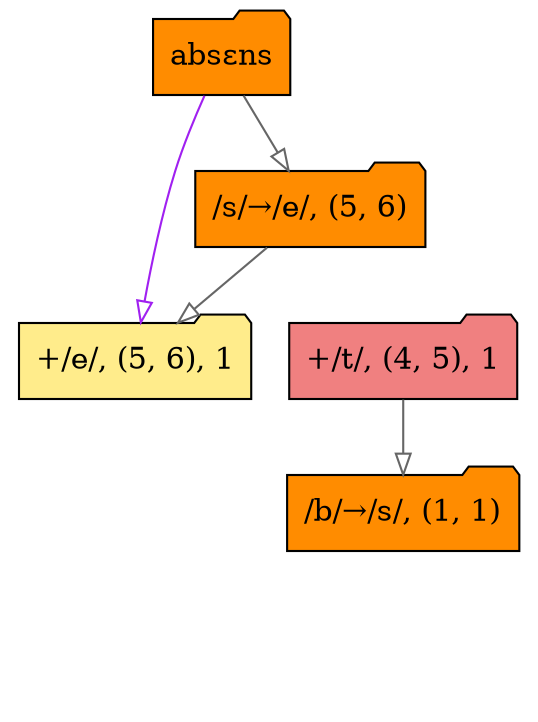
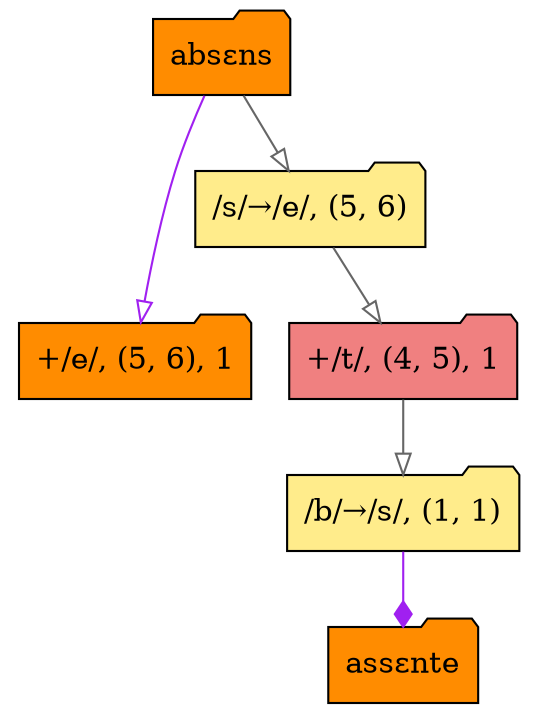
node "/s/→/e/, (5, 6)": fillcolor darkorange -> lightgoldenrod1
edge "/s/→/e/, (5, 6)" -> "+/e/, (5, 6), 1": now "/s/→/e/, (5, 6)" -> "+/t/, (4, 5), 1"
node "+/e/, (5, 6), 1": fillcolor lightgoldenrod1 -> darkorange
node "/b/→/s/, (1, 1)": fillcolor darkorange -> lightgoldenrod1
node "assɛnte": added
